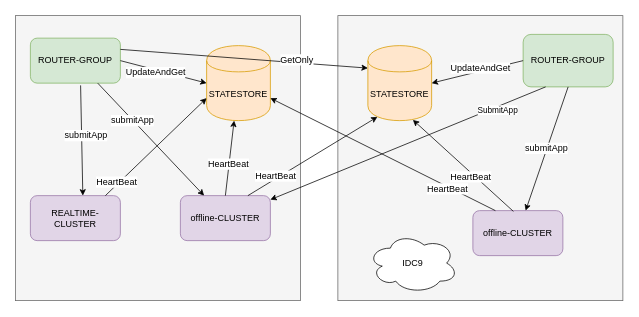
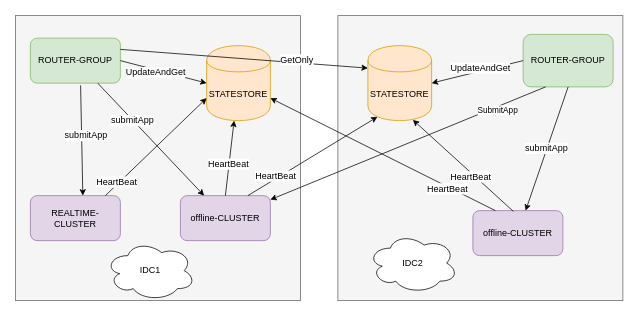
node "IDC9": label "IDC9" -> "IDC2"
node "IDC1": added
